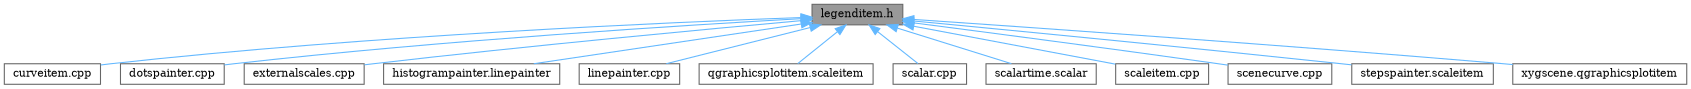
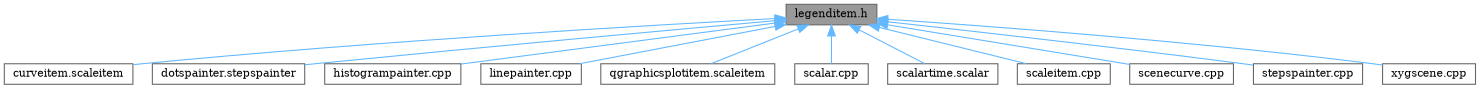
node "curveitem.cpp": label "curveitem.cpp" -> "curveitem.scaleitem"
node "dotspainter.cpp": label "dotspainter.cpp" -> "dotspainter.stepspainter"
node "externalscales.cpp": removed
node "histogrampainter.linepainter": label "histogrampainter.linepainter" -> "histogrampainter.cpp"
node "stepspainter.scaleitem": label "stepspainter.scaleitem" -> "stepspainter.cpp"
node "xygscene.qgraphicsplotitem": label "xygscene.qgraphicsplotitem" -> "xygscene.cpp"
